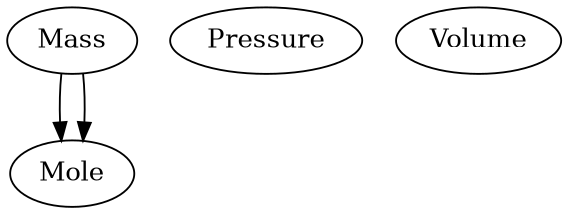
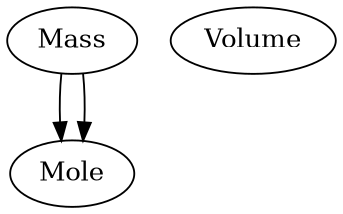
node "Pressure": removed
